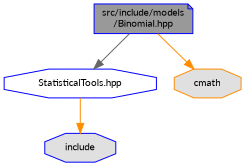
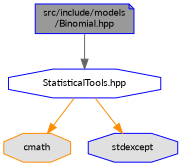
edge "src/include/models /Binomial.hpp" -> "cmath": now "StatisticalTools.hpp" -> "cmath"
node "include": label "include" -> "stdexcept"
